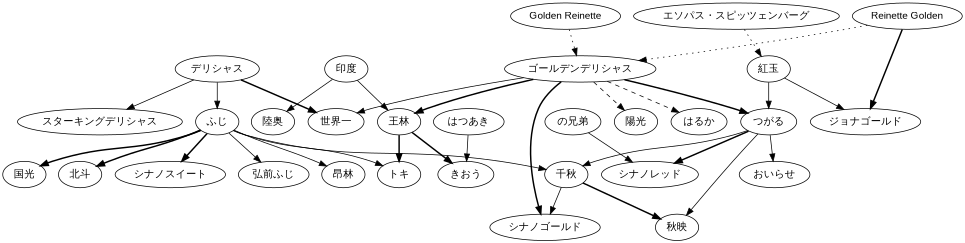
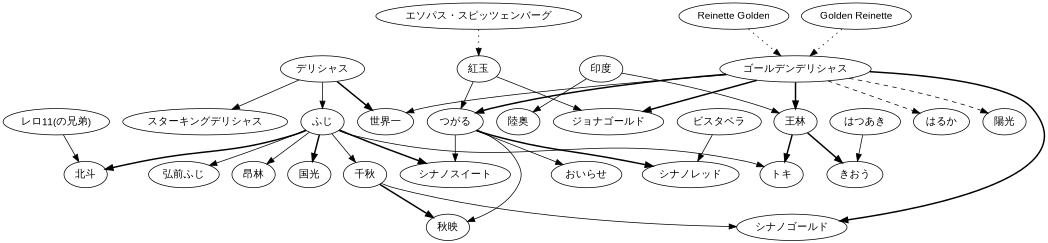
edge "Reinette Golden" -> "ジョナゴールド": now "ゴールデンデリシャス" -> "ジョナゴールド"
node "レロ11(の兄弟)": added
node "の兄弟": label "の兄弟" -> "ビスタベラ"
edge "つがる" -> "千秋": now "つがる" -> "シナノスイート"
